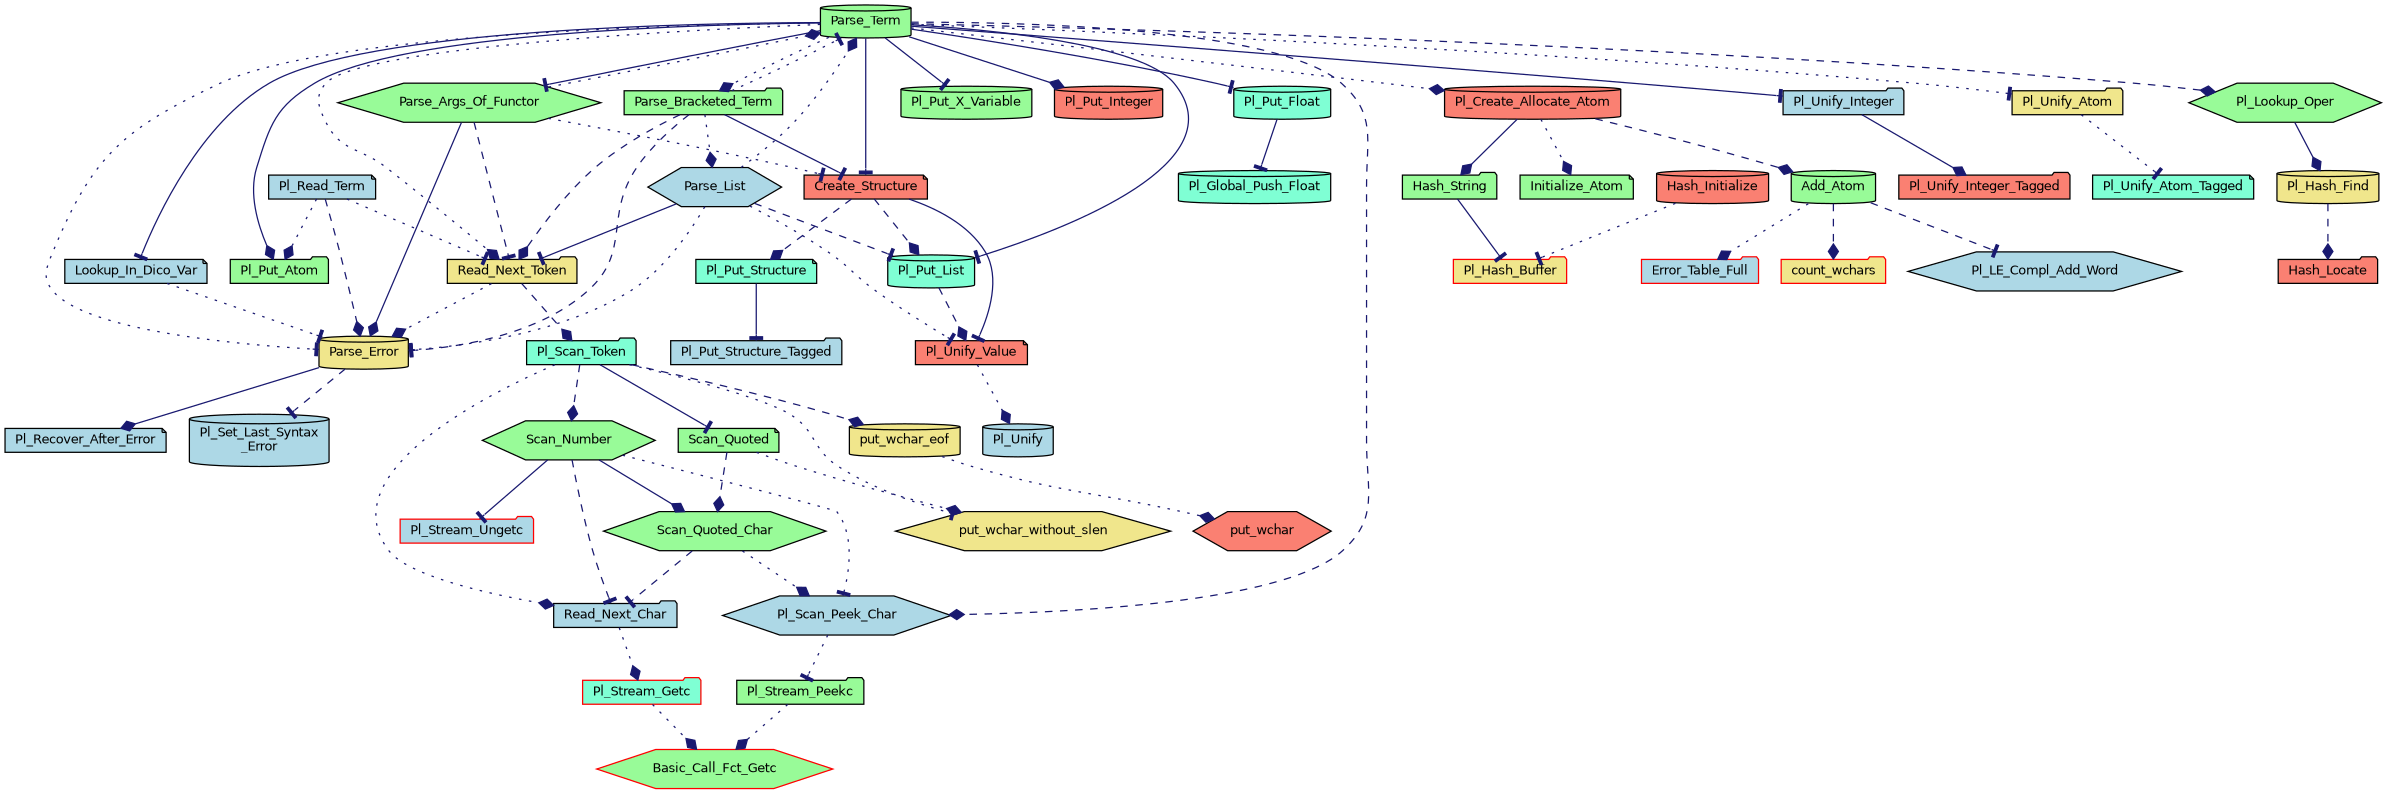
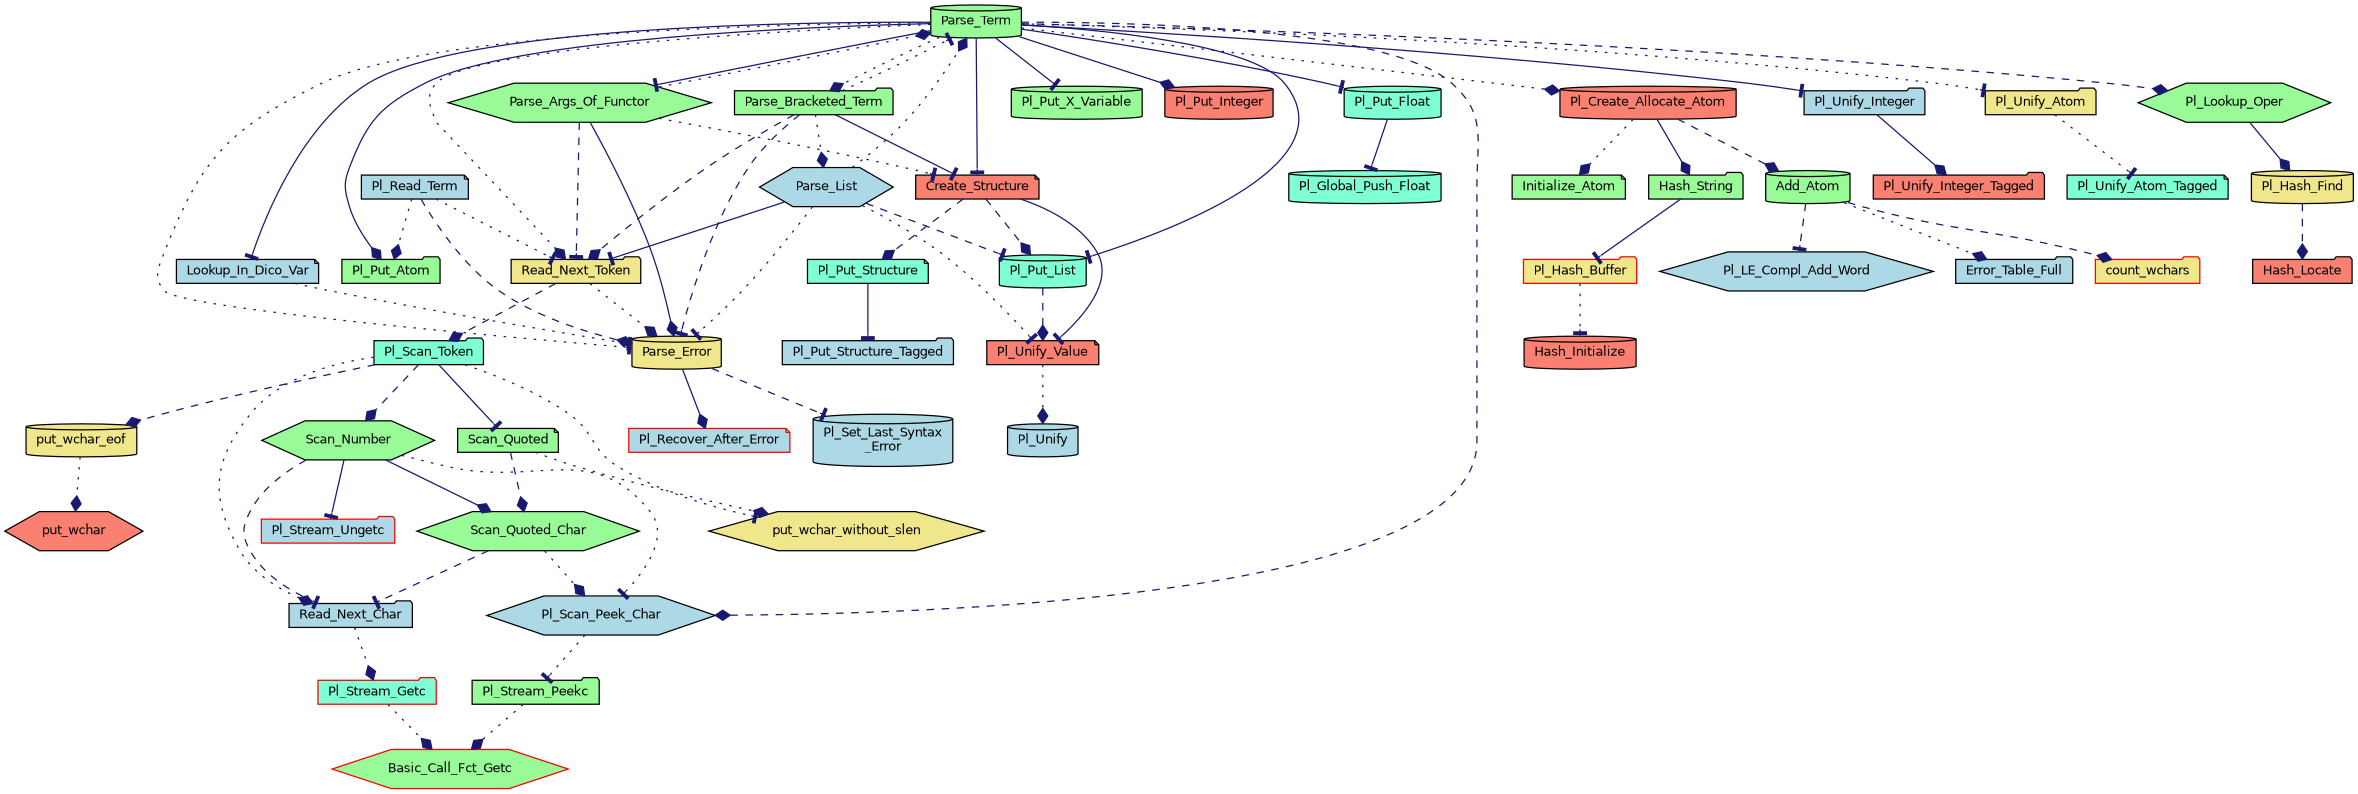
edge "Hash_Initialize" -> "Pl_Hash_Buffer": reversed
node "Error_Table_Full": color red -> black
node "Pl_Recover_After_Error": color black -> red
